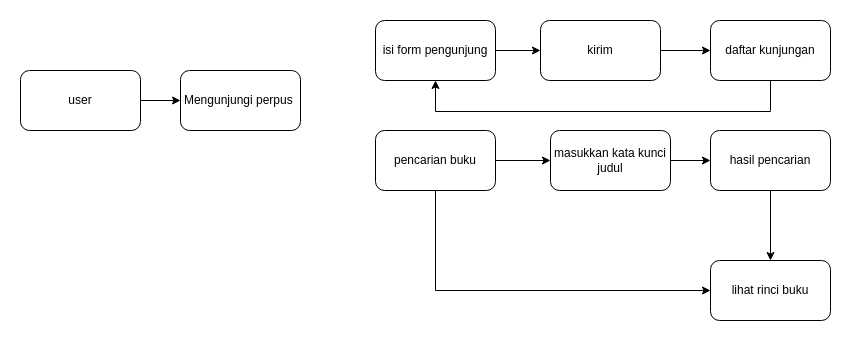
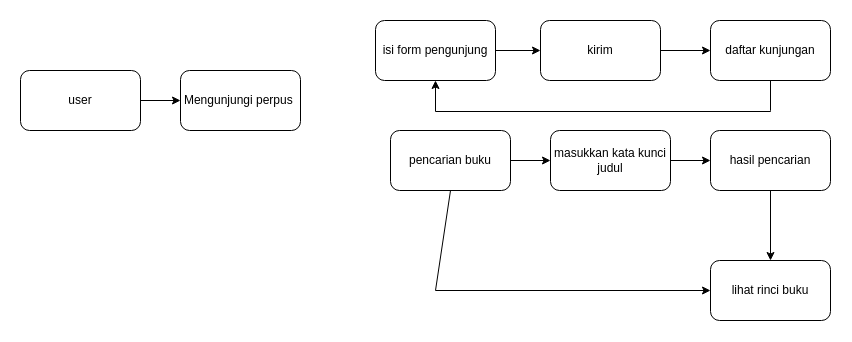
node "pencarian buku": moved (436, 161) -> (451, 161)
